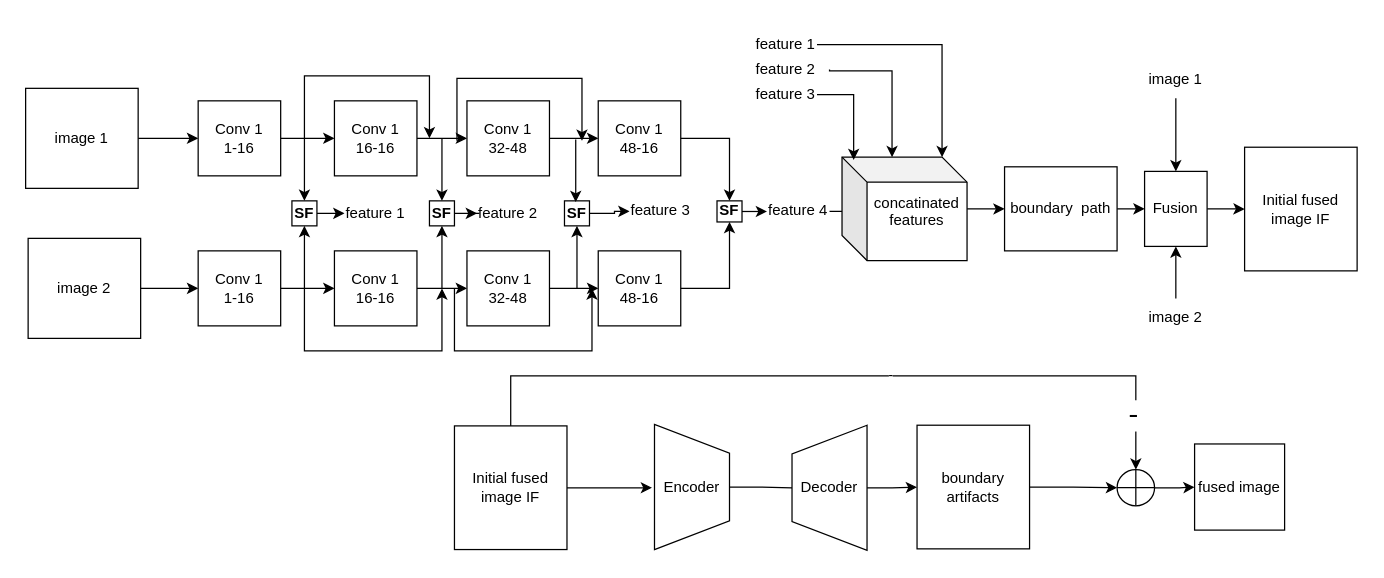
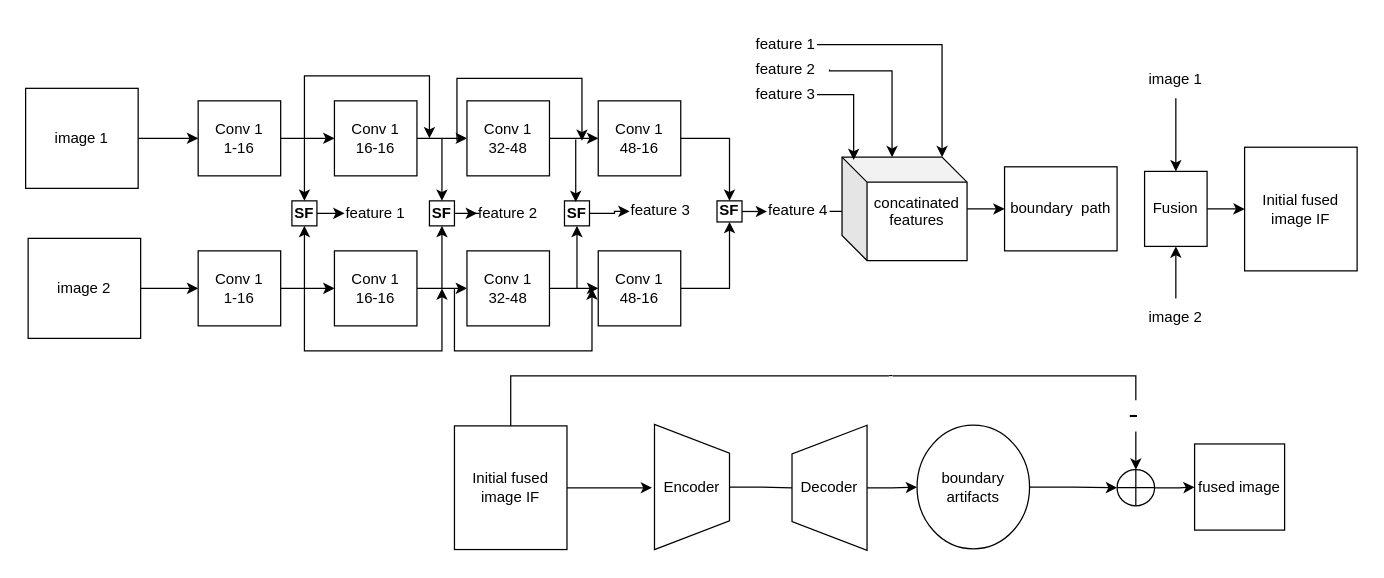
edge "boundary path" -> "Fusion": removed
node "boundary artifacts": shape rectangle -> ellipse
